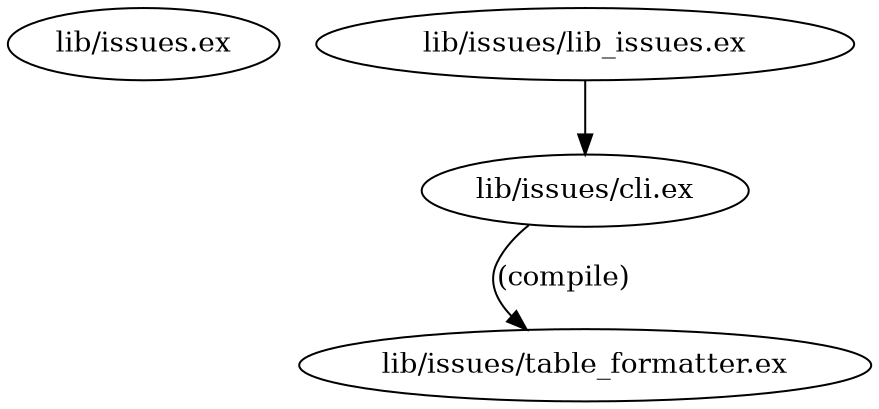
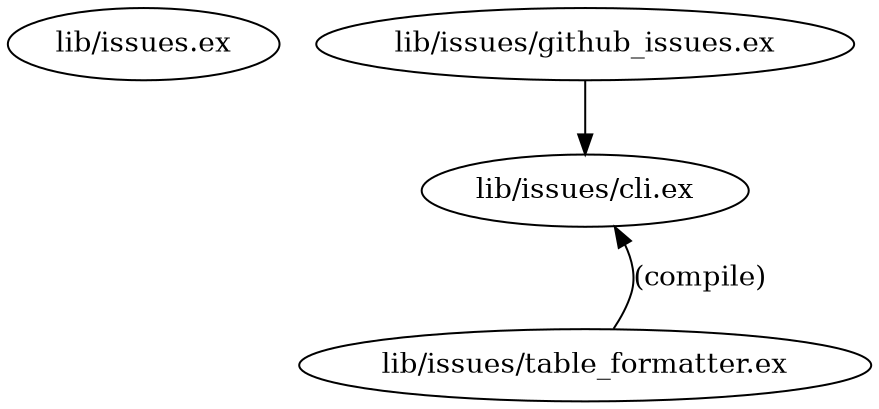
node "lib/issues/lib_issues.ex": label "lib/issues/lib_issues.ex" -> "lib/issues/github_issues.ex"
edge "lib/issues/cli.ex" -> "lib/issues/table_formatter.ex": reversed
